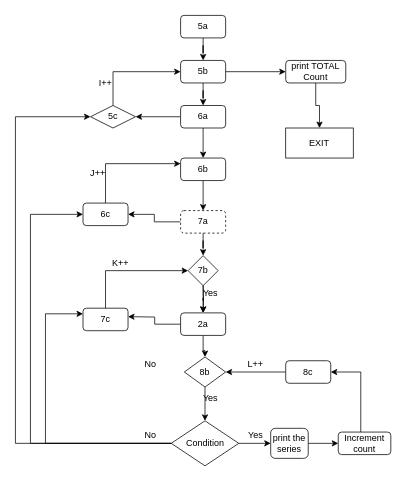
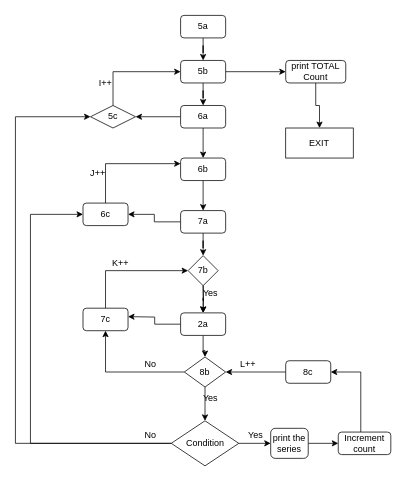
node "7a": style dashed -> solid
edge "8b" -> "7c": added
edge "Condition" -> "7c": removed
node "L++": moved (255, 364) -> (248, 364)
